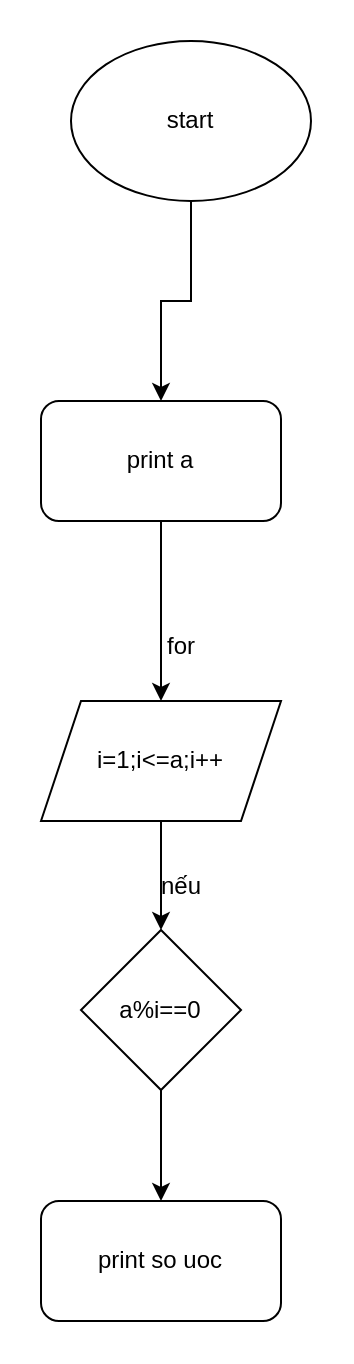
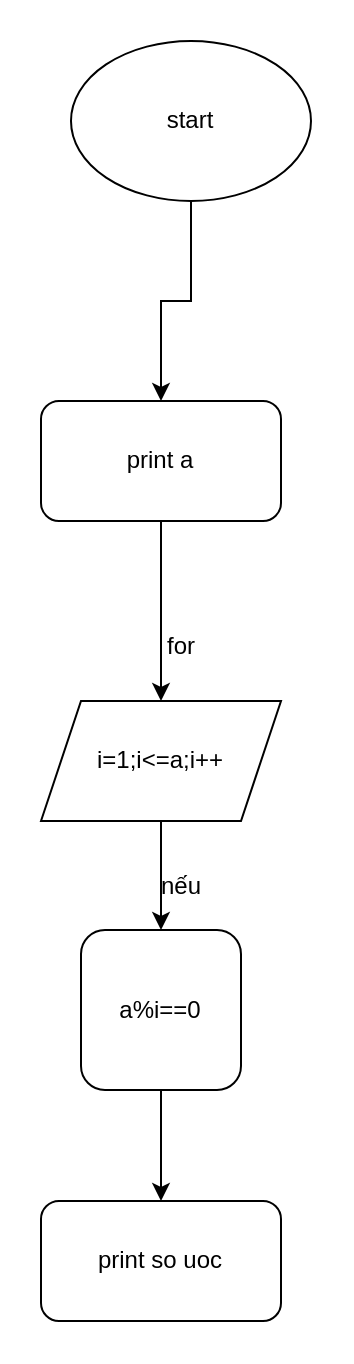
node "a%i==0": shape diamond -> rounded rectangle
